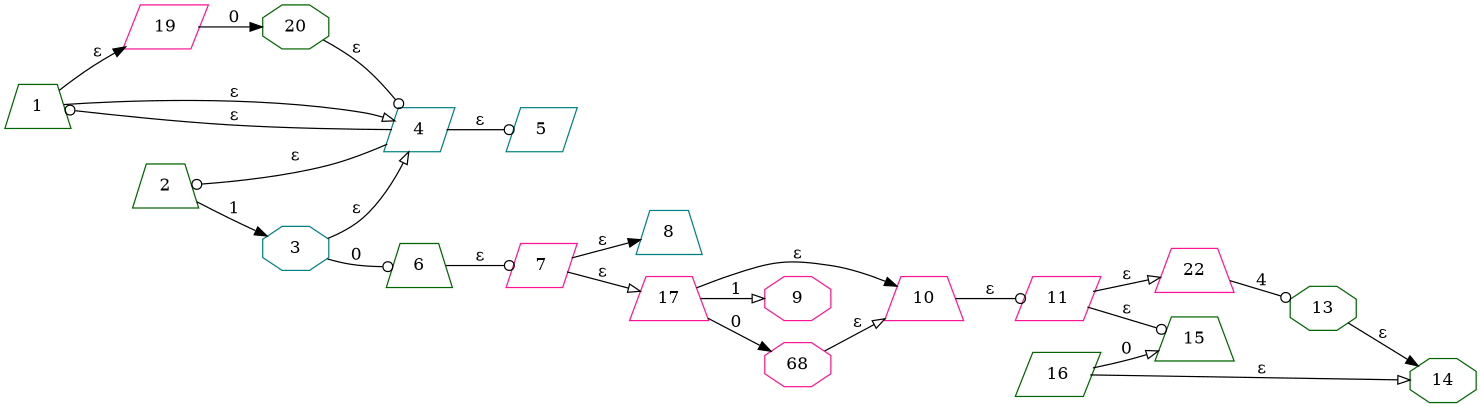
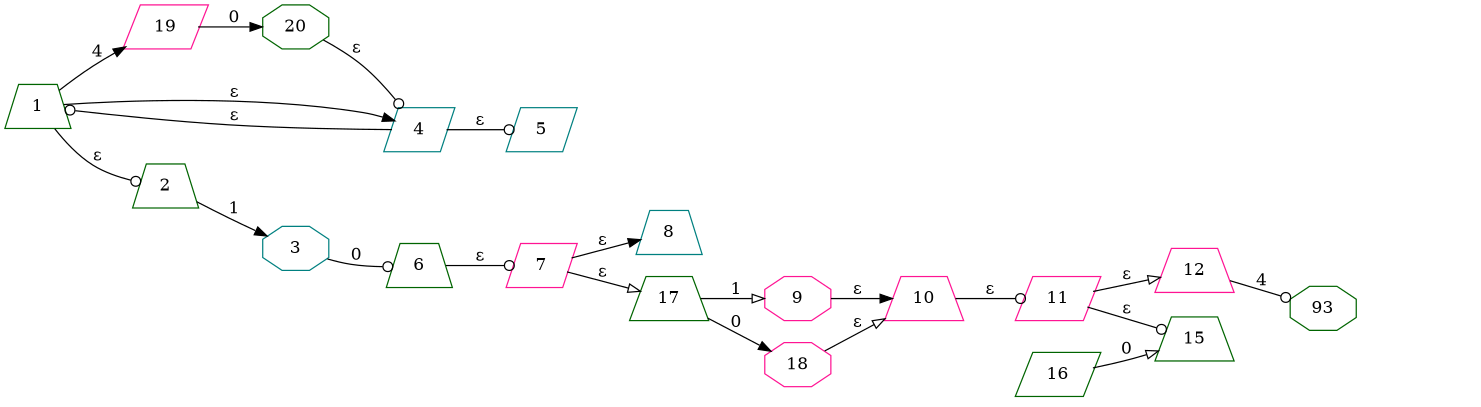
edge "1" -> "19": label "ε" -> "4"
edge "1" -> "4": arrowhead onormal -> normal
edge "4" -> "2": now "1" -> "2"
edge "3" -> "4": removed, label "ε"
edge "17" -> "10": now "9" -> "10"
node "22": label "22" -> "12"
node "17": color deeppink -> darkgreen
node "13": label "13" -> "93"
node "68": label "68" -> "18"
node "14": removed
